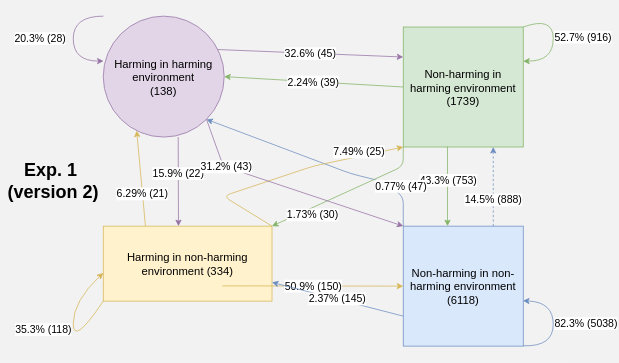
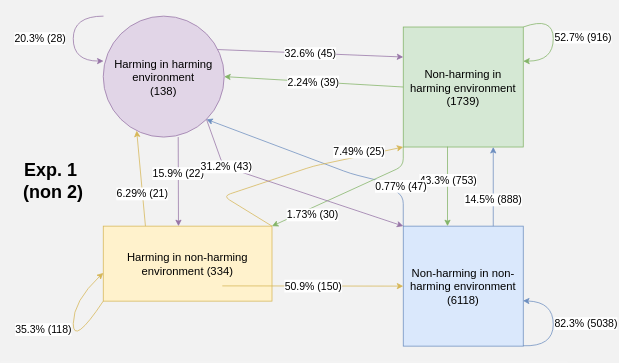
edge "Non-harming in non-harming environment (6118)" -> "Non-harming in harming environment (1739)": style dashed -> solid
node "Exp. 1 (version 2)": label "Exp. 1 (version 2)" -> "Exp. 1 (non 2)"
edge "Non-harming in non-harming environment (6118)" -> "Harming in non-harming environment (334)": removed, label "2.37% (145)"
